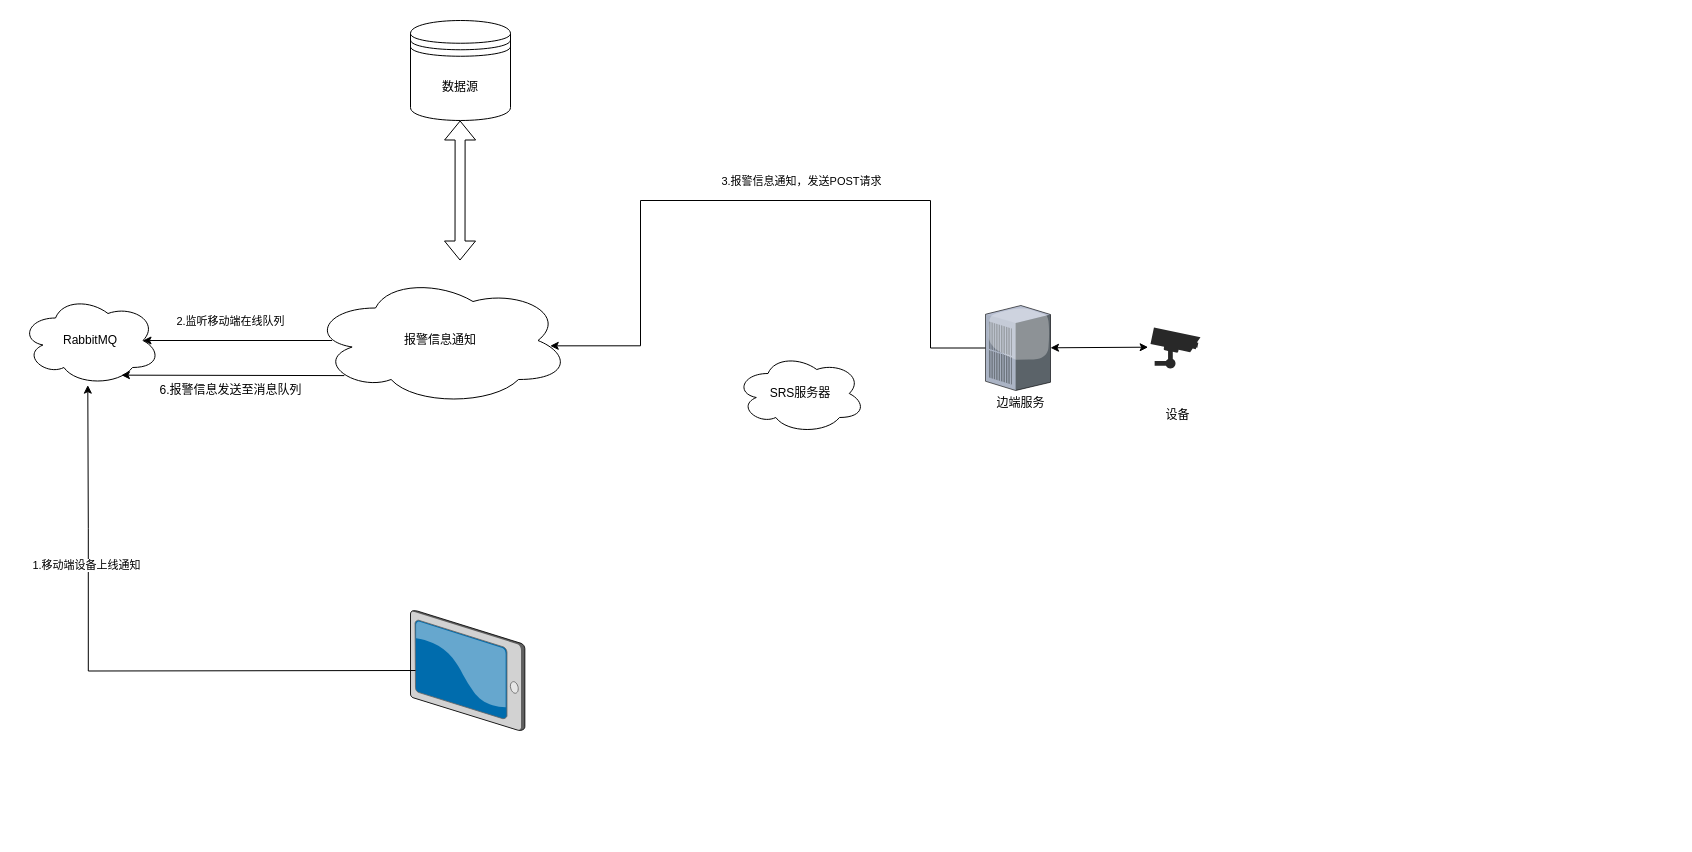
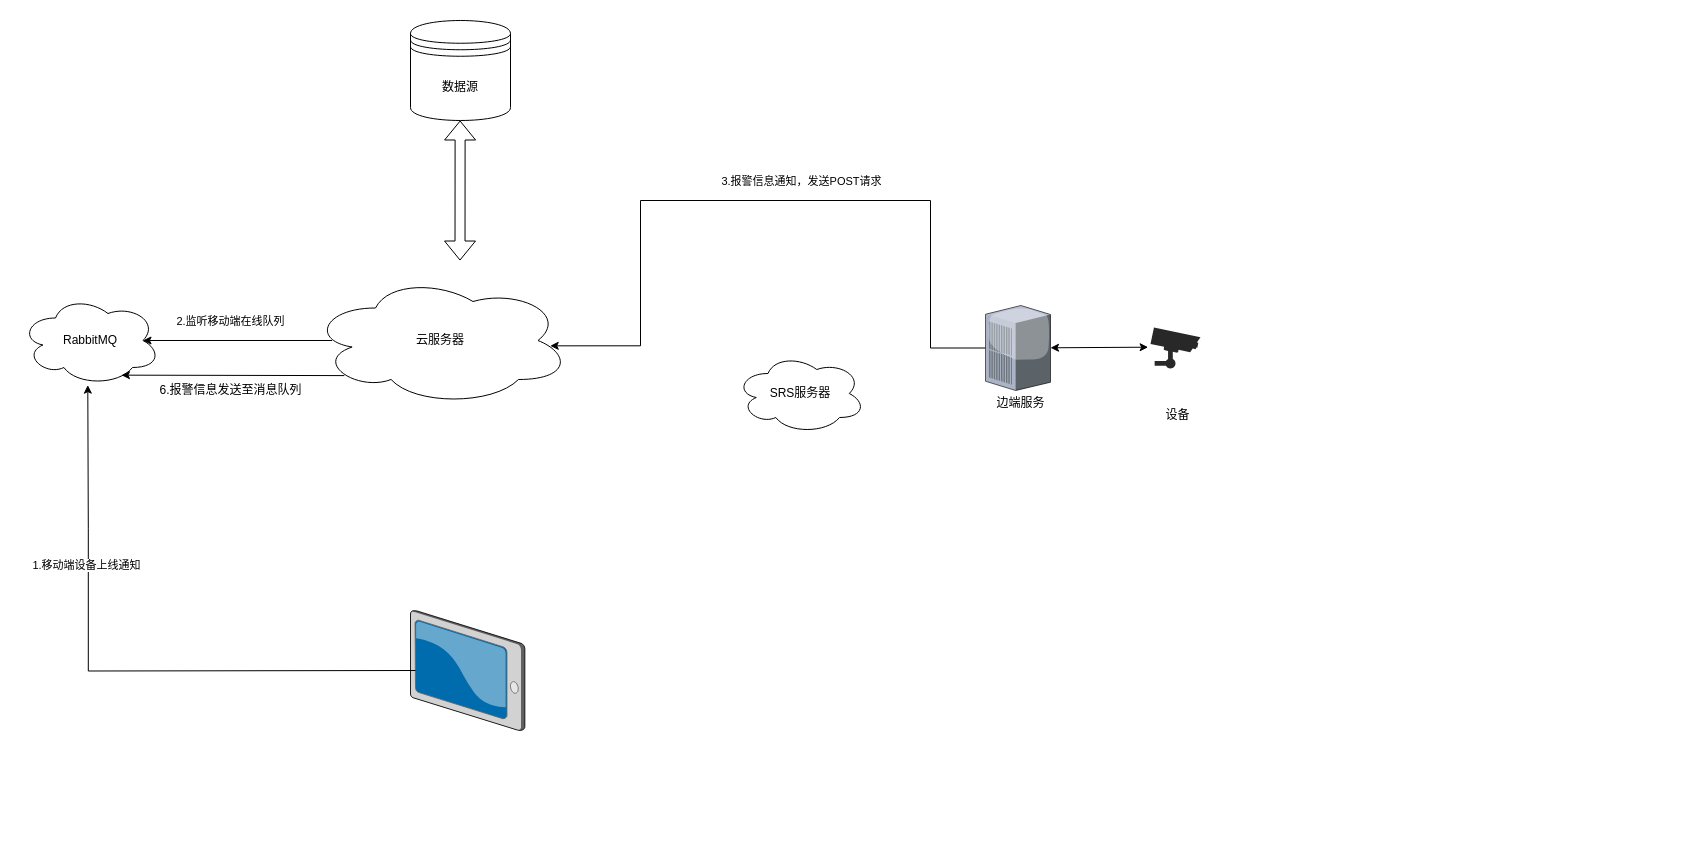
node "报警信息通知": label "报警信息通知" -> "云服务器"
